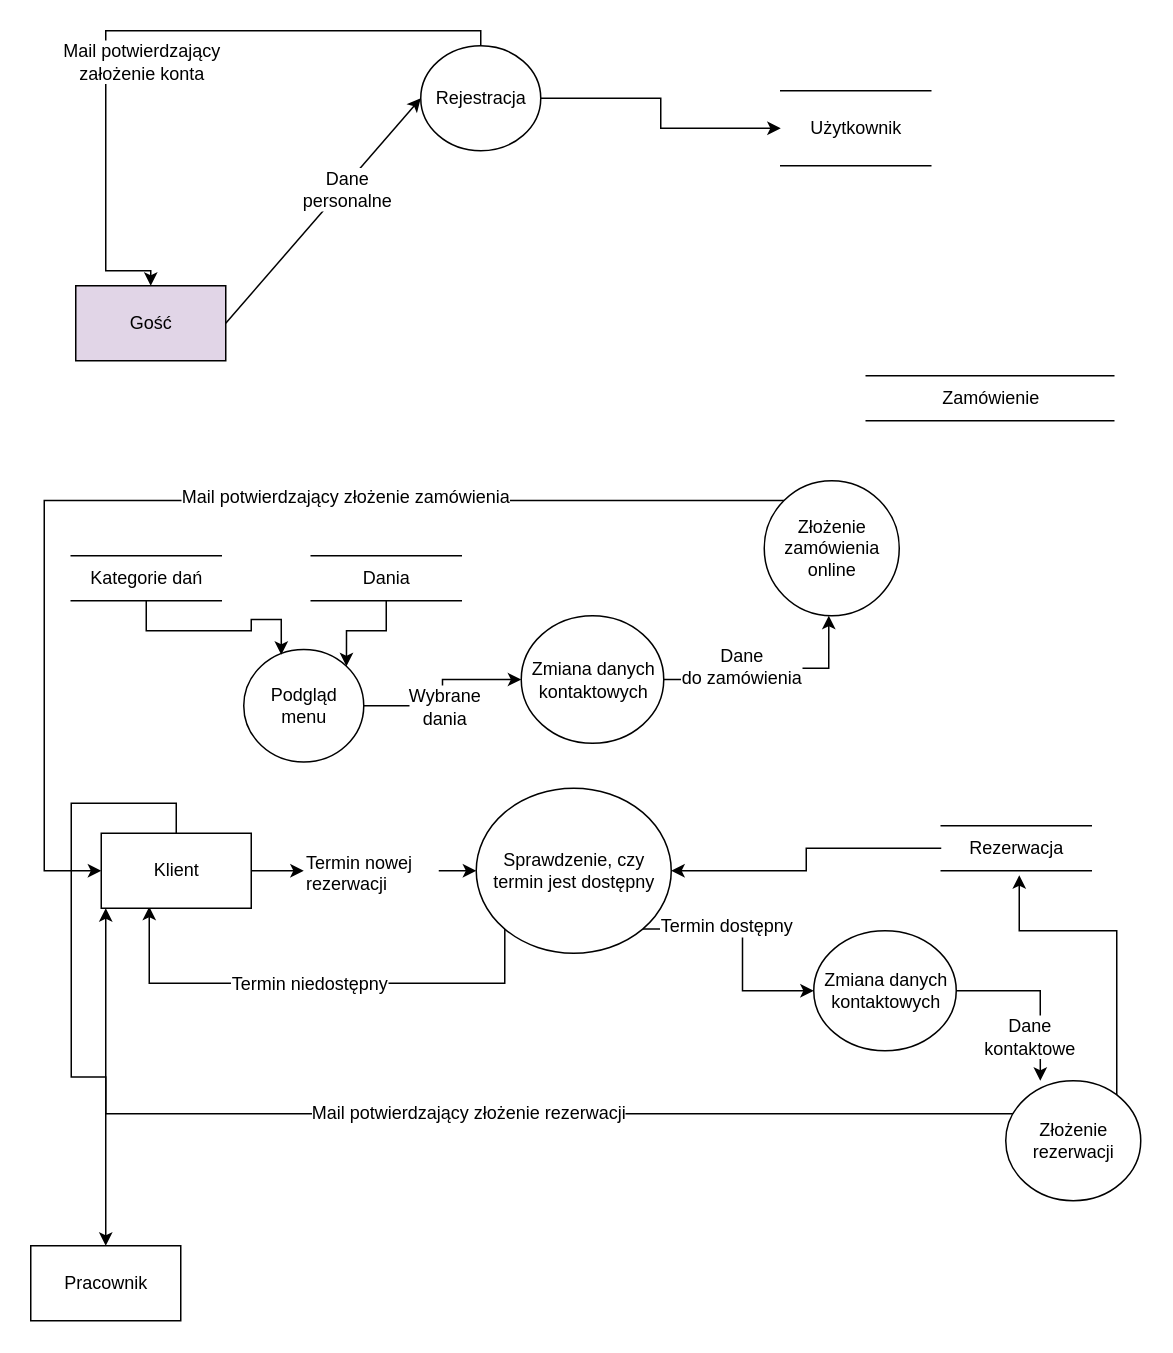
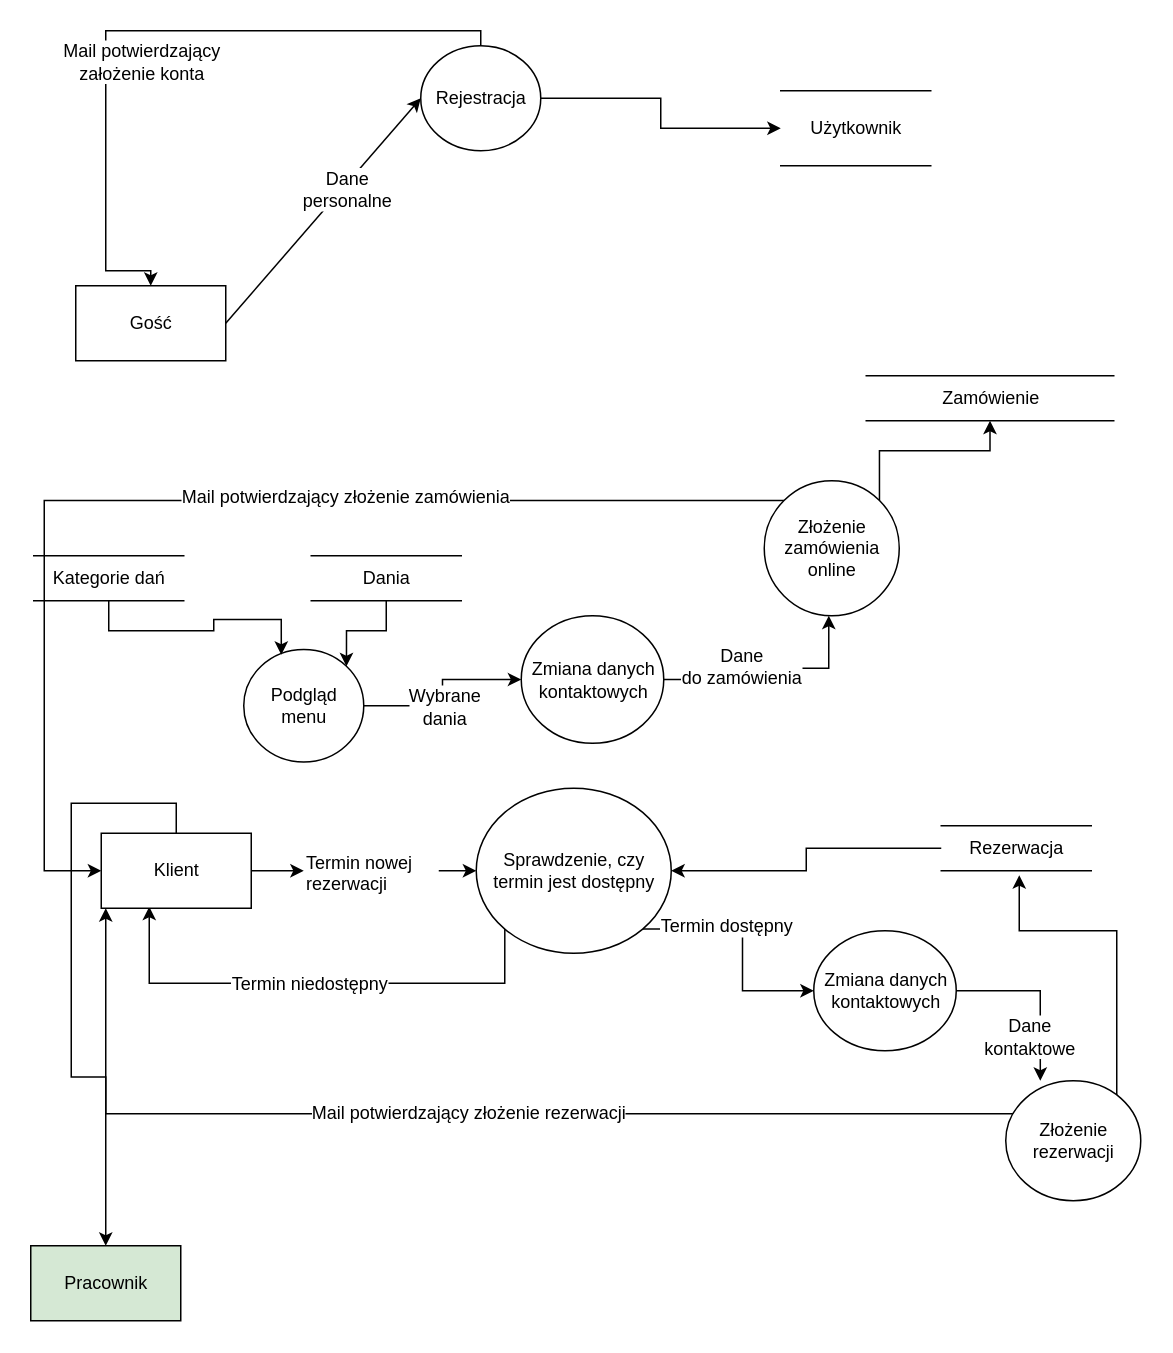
node "Gość": fillcolor #e1d5e7 -> #ffffff
edge "Złożenie zamówienia online" -> "Zamówienie": added
node "Kategorie dań": moved (146, 578) -> (109, 578)
node "Pracownik": fillcolor #ffffff -> #d5e8d4
